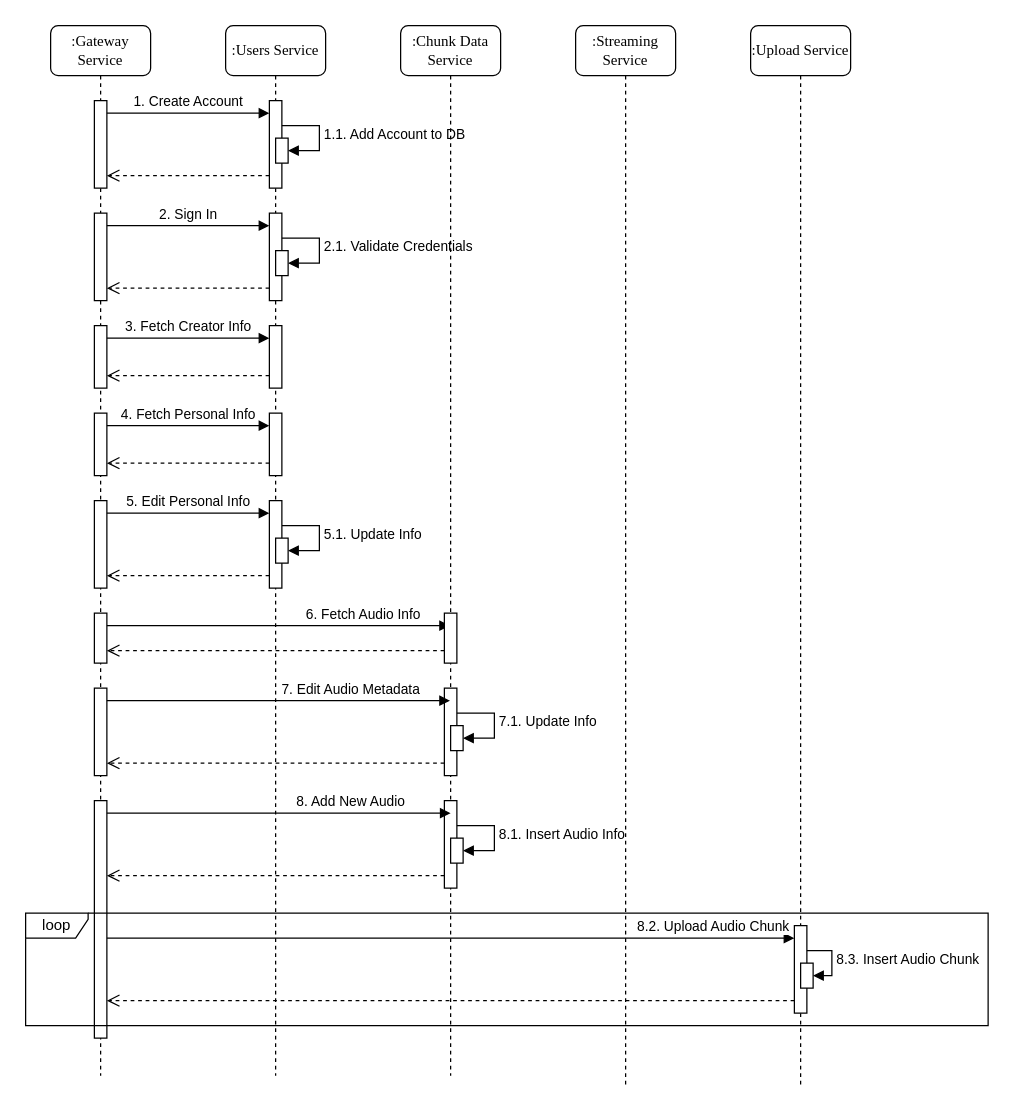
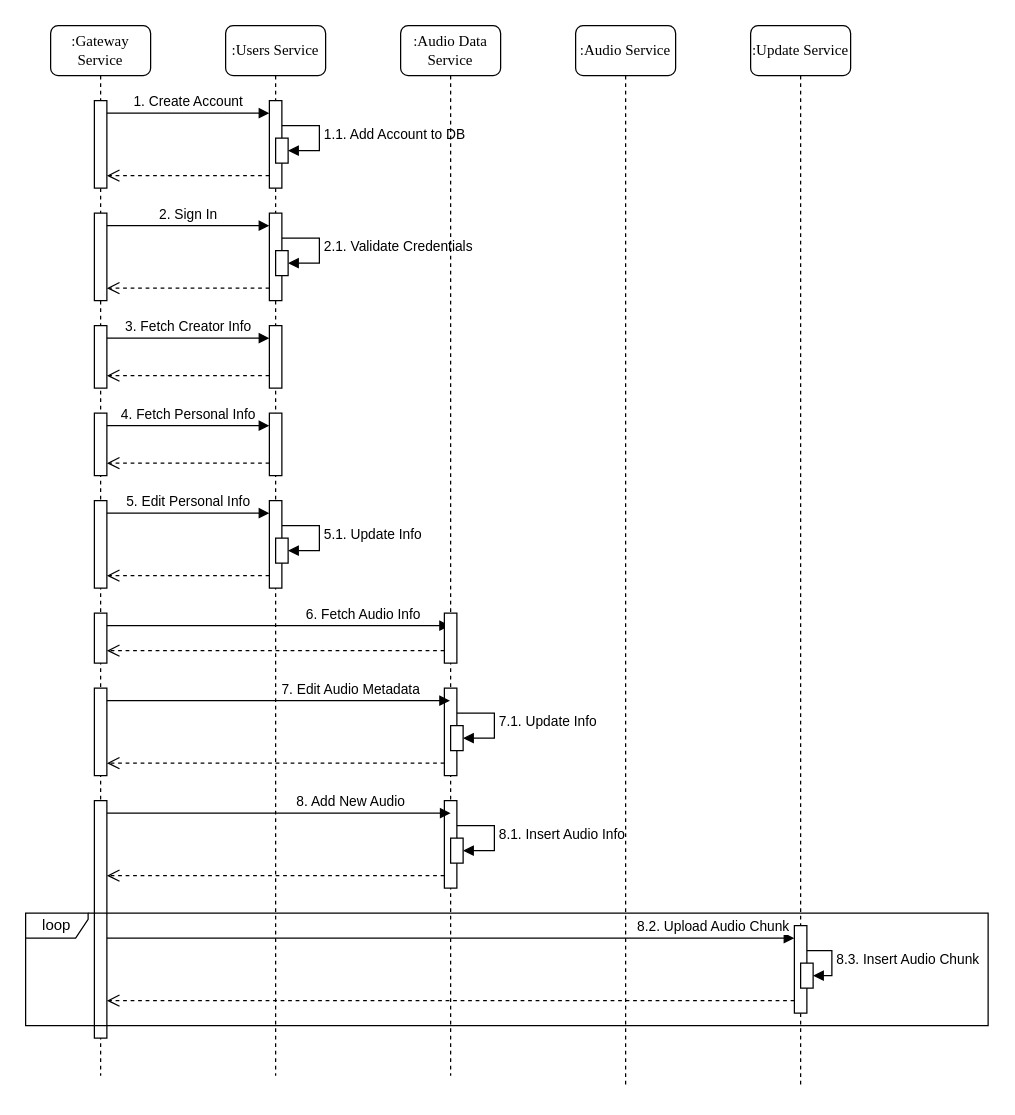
node ":Chunk Data Service": label ":Chunk Data Service" -> ":Audio Data Service"
node ":Streaming Service": label ":Streaming Service" -> ":Audio Service"
node ":Upload Service": label ":Upload Service" -> ":Update Service"
